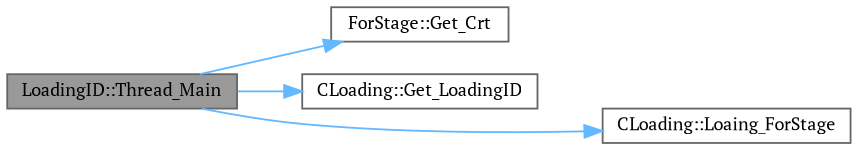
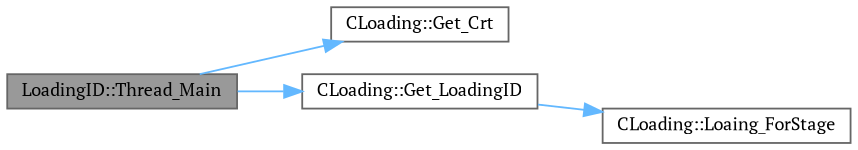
node "ForStage::Get_Crt": label "ForStage::Get_Crt" -> "CLoading::Get_Crt"
edge "LoadingID::Thread_Main" -> "CLoading::Loaing_ForStage": now "CLoading::Get_LoadingID" -> "CLoading::Loaing_ForStage"
